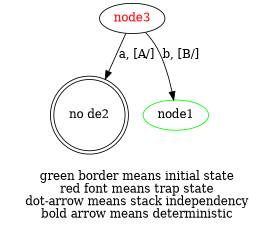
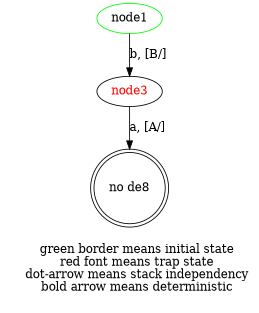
edge "node3" -> "node1": reversed
node "no de2": label "no de2" -> "no de8"
